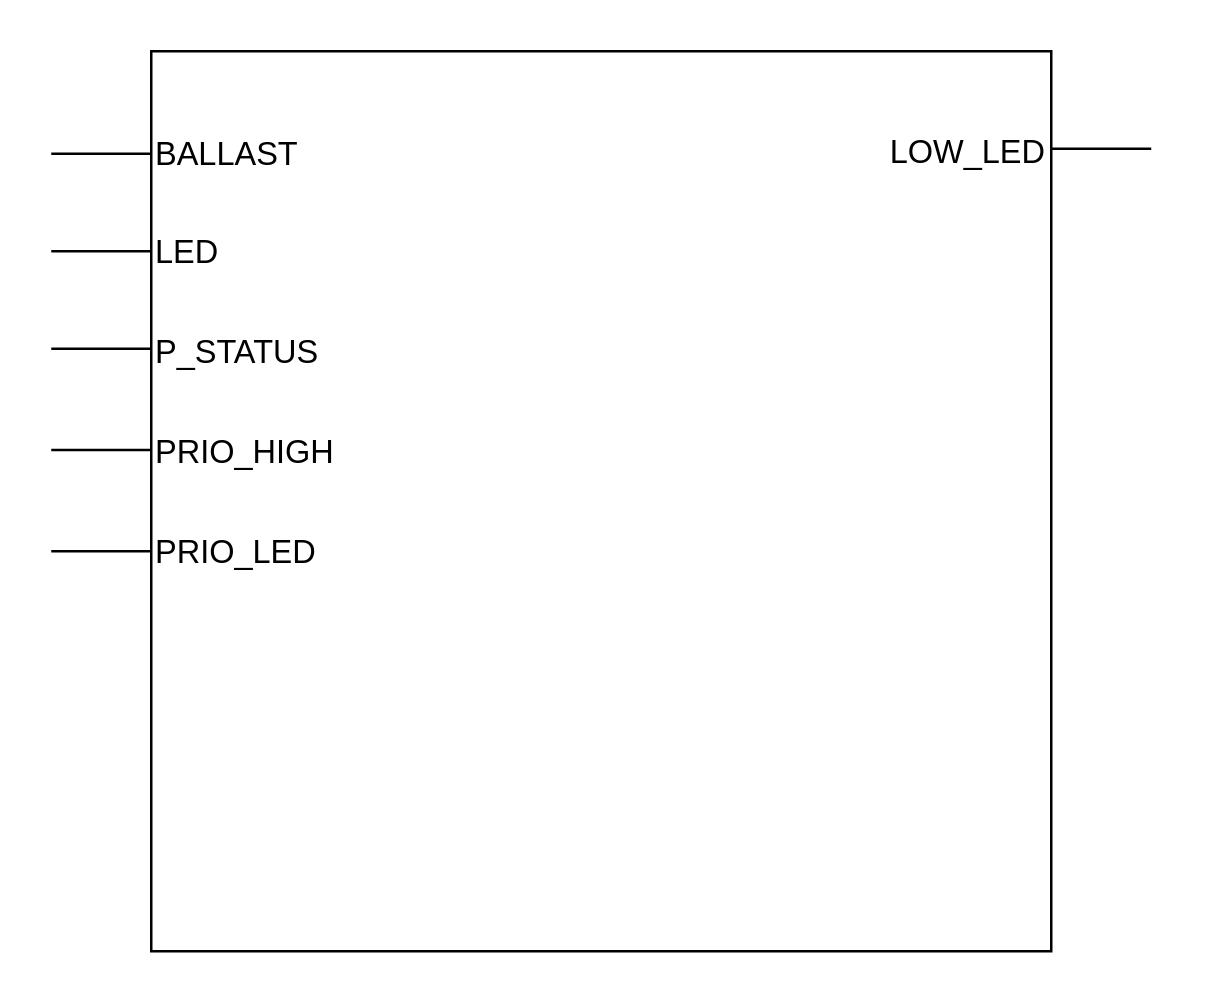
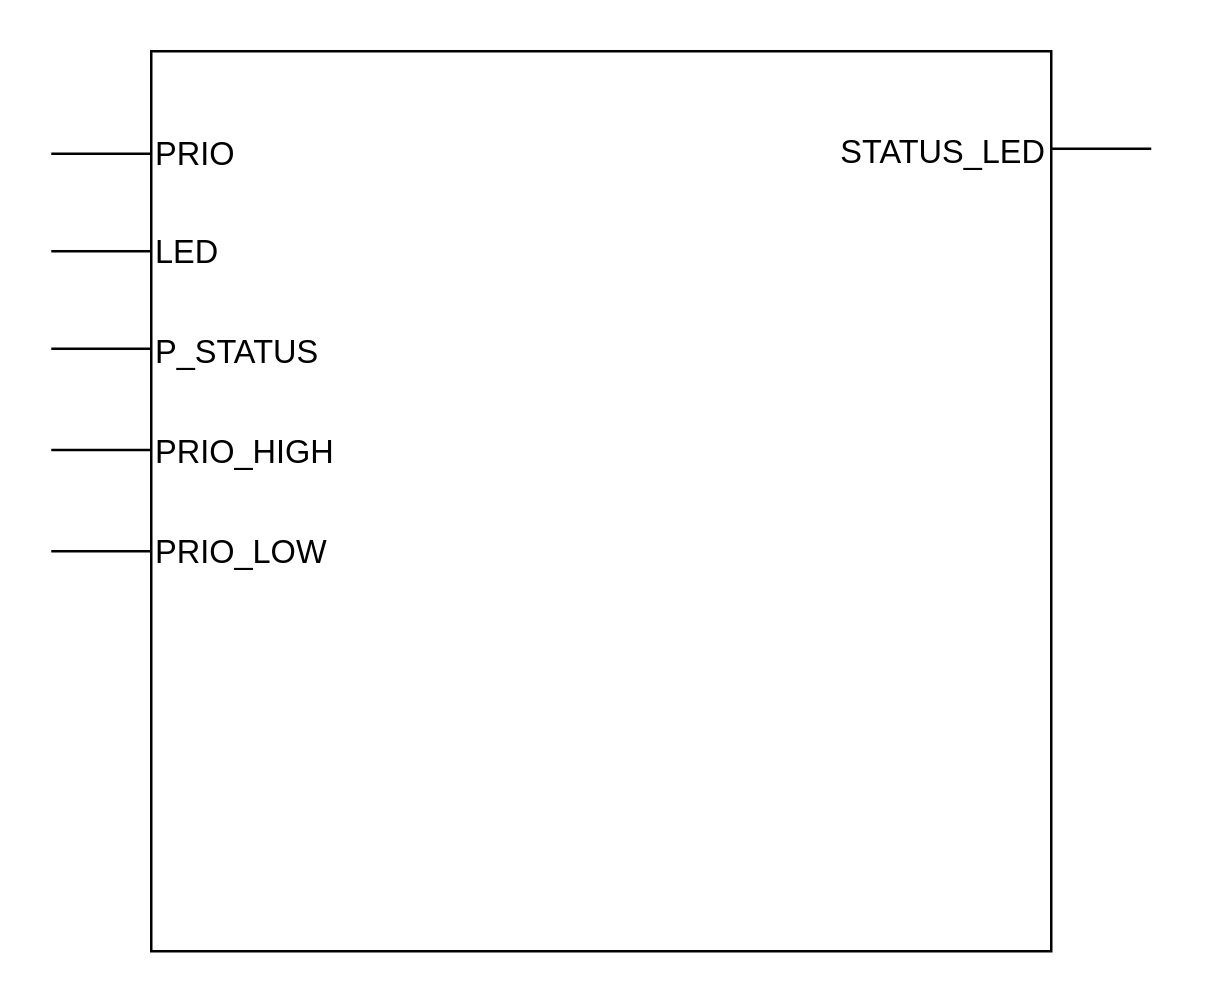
node "LOW_LED": label "LOW_LED" -> "STATUS_LED"
node "BALLAST": label "BALLAST" -> "PRIO"
node "PRIO_LED": label "PRIO_LED" -> "PRIO_LOW"
